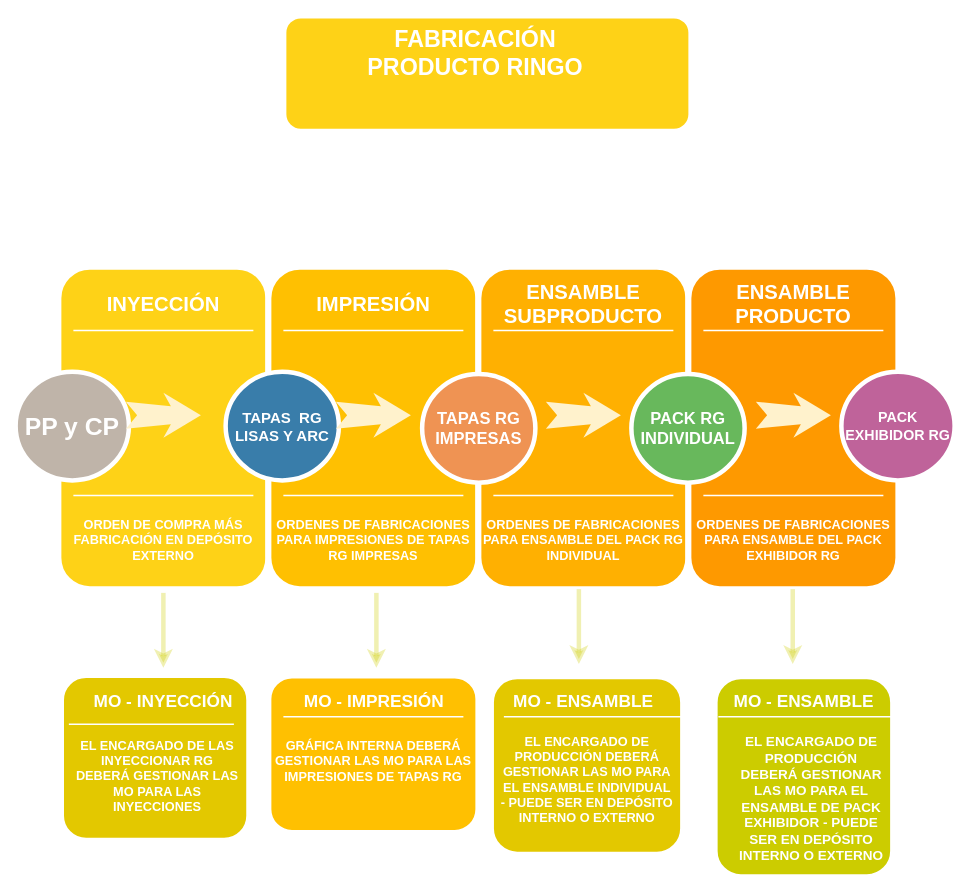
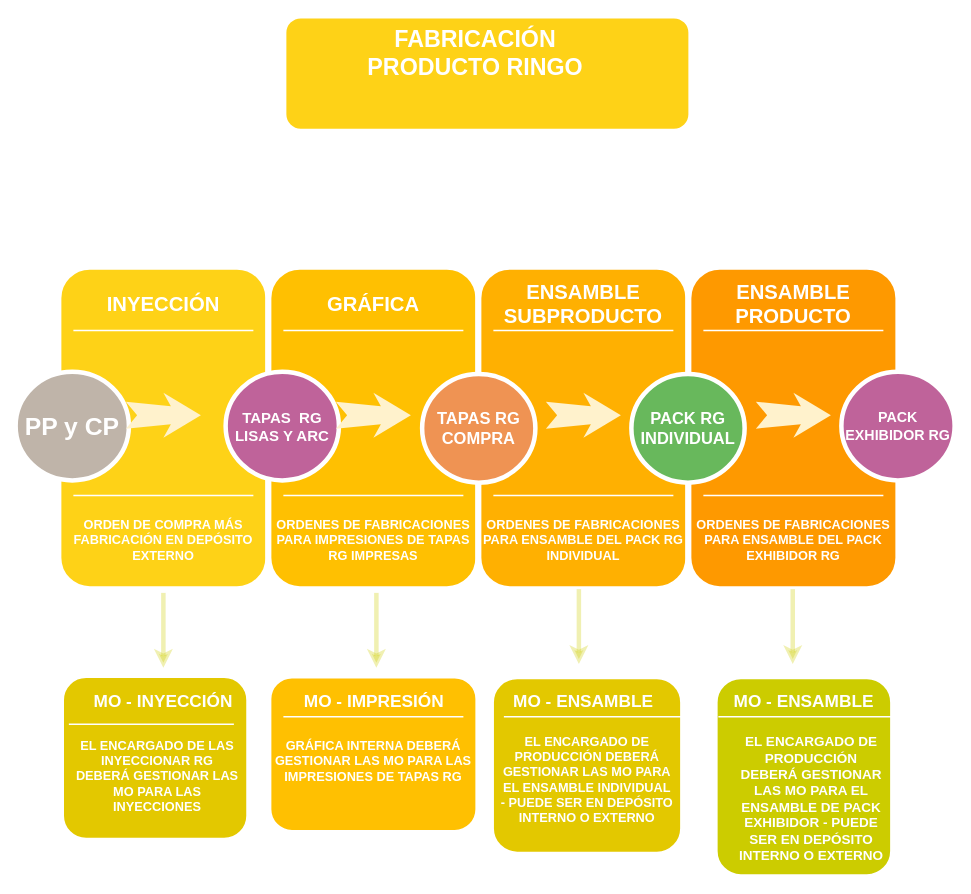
node "IMPRESIÓN": label "IMPRESIÓN" -> "GRÁFICA"
node "TAPAS RG LISAS Y ARC": fillcolor #397daa -> #bf639a
node "TAPAS RG IMPRESAS": label "TAPAS RG IMPRESAS" -> "TAPAS RG COMPRA"
